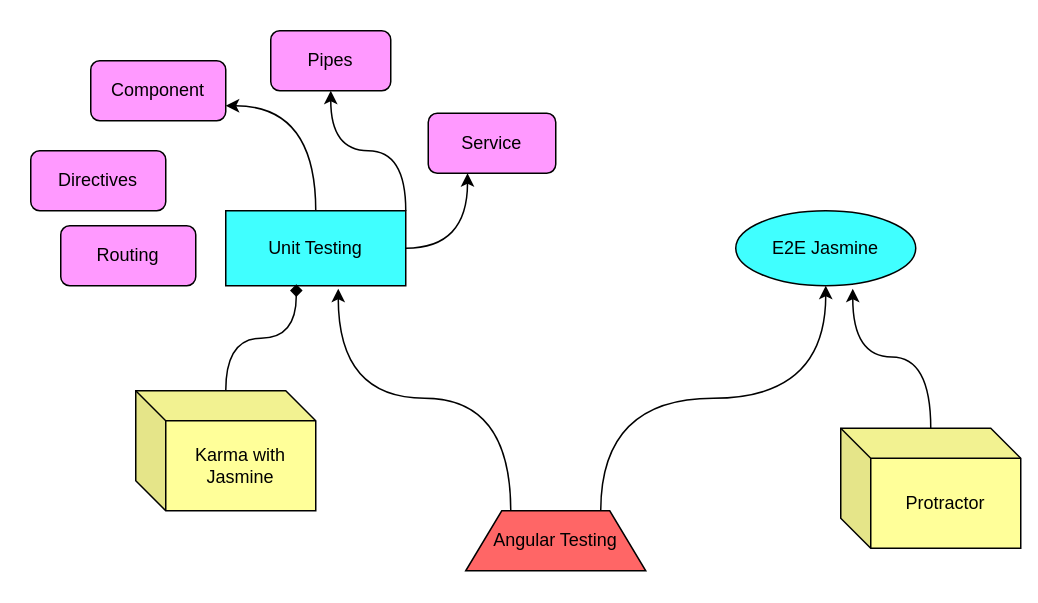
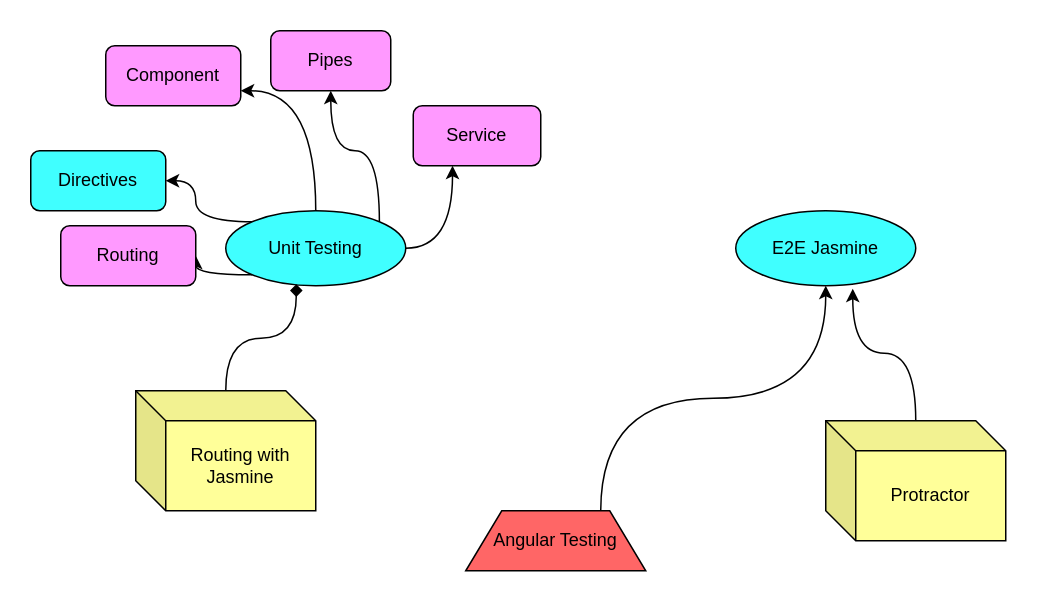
node "Component": moved (158, 91) -> (173, 76)
node "Service": moved (492, 143) -> (477, 136)
node "Directives": fillcolor #ff99ff -> #40ffff
edge "Unit Testing" -> "Directives": added
node "Unit Testing": shape rectangle -> ellipse
edge "Unit Testing" -> "Routing": added
edge "Angular Testing" -> "Unit Testing": removed
node "Karma with Jasmine": label "Karma with Jasmine" -> "Routing with Jasmine"
node "Protractor": moved (931, 488) -> (916, 481)
